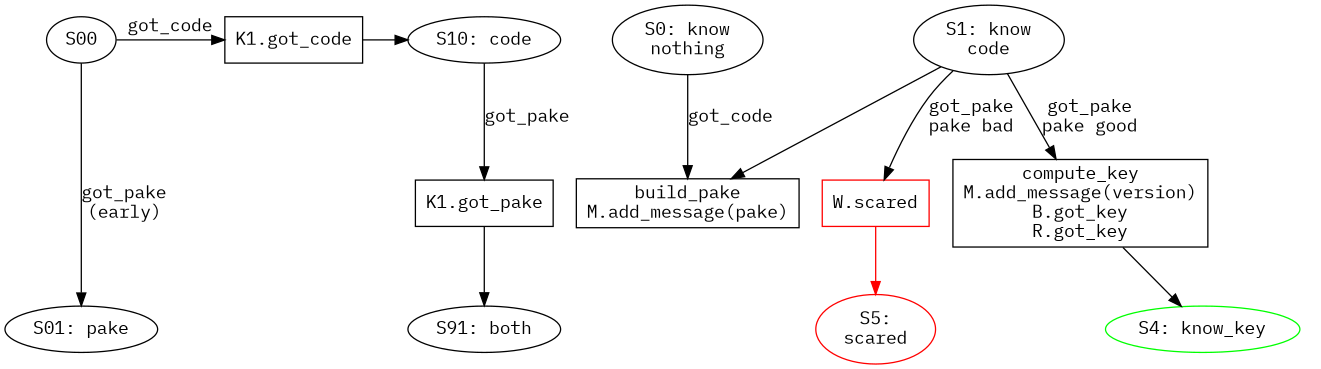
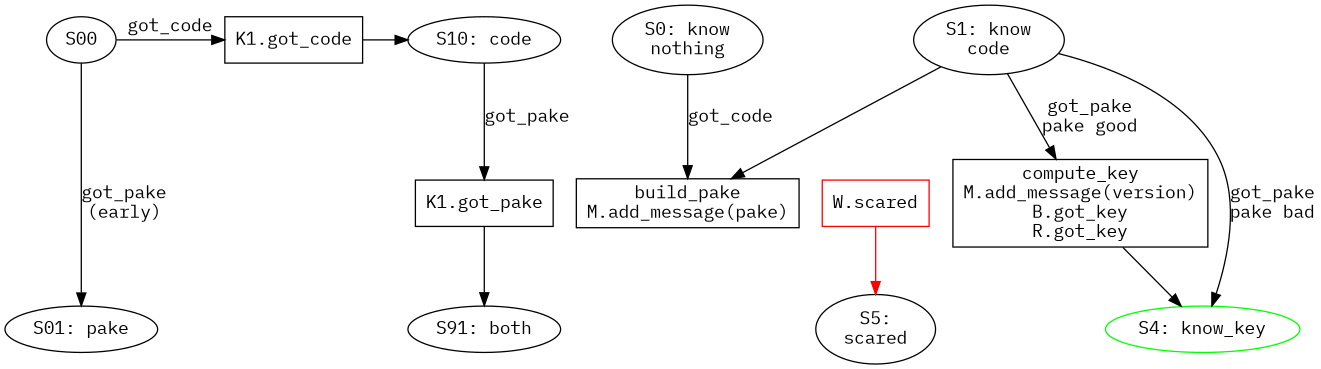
edge "S1: know code" -> "W.scared": now "S1: know code" -> "S4: know_key"
node "S5: scared": color red -> black
